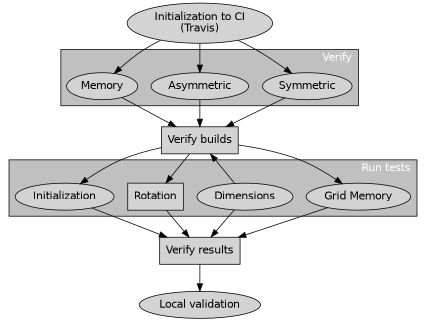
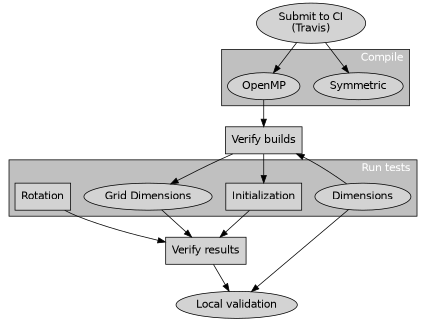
node "Initialization to CI (Travis)": label "Initialization to CI (Travis)" -> "Submit to CI (Travis)"
cluster "Verify": label "Verify" -> "Compile"
node "Memory": label "Memory" -> "OpenMP"
node "Asymmetric": removed
edge "Symmetric" -> "Verify builds": removed
edge "Verify builds" -> "Rotation": removed
node "Initialization": shape ellipse -> box
node "Grid Memory": label "Grid Memory" -> "Grid Dimensions"
edge "Dimensions" -> "Verify results": now "Dimensions" -> "Local validation"
